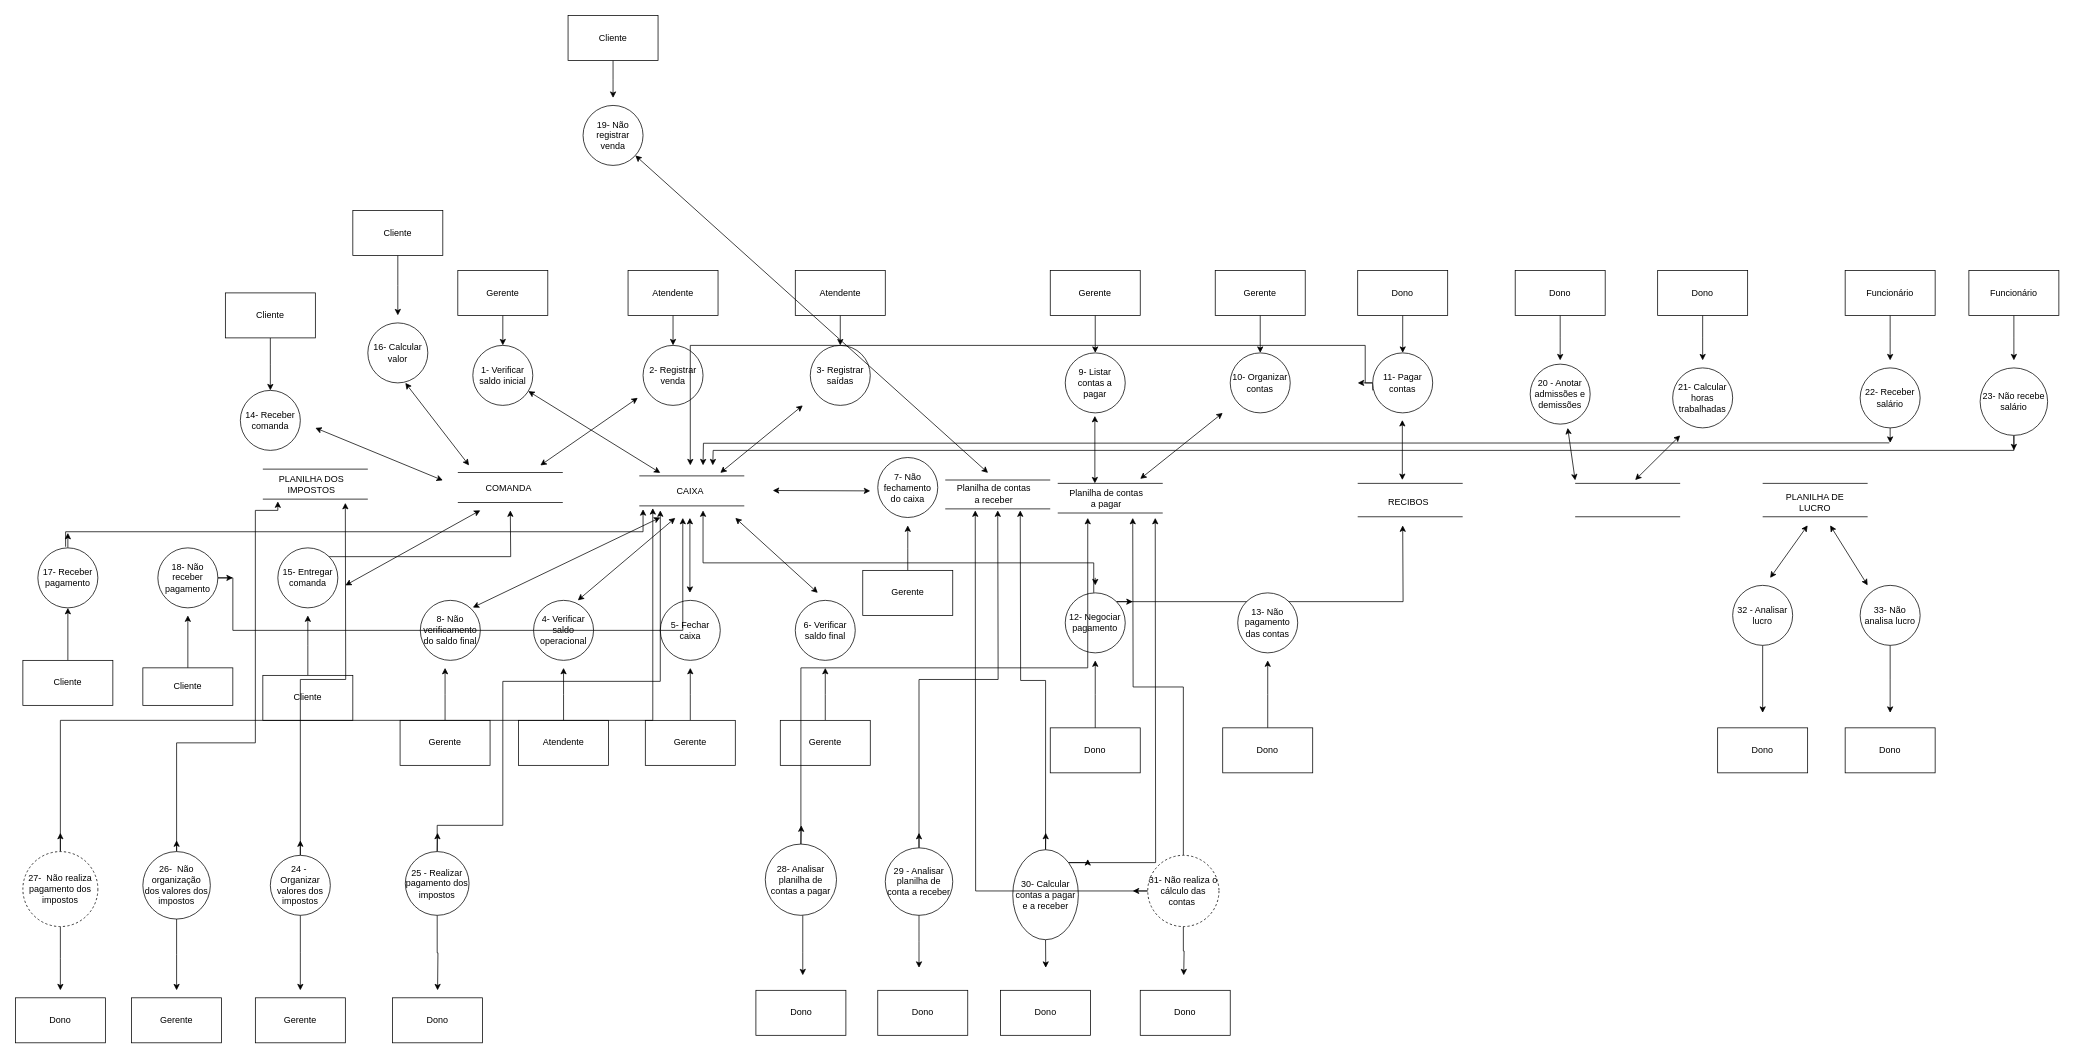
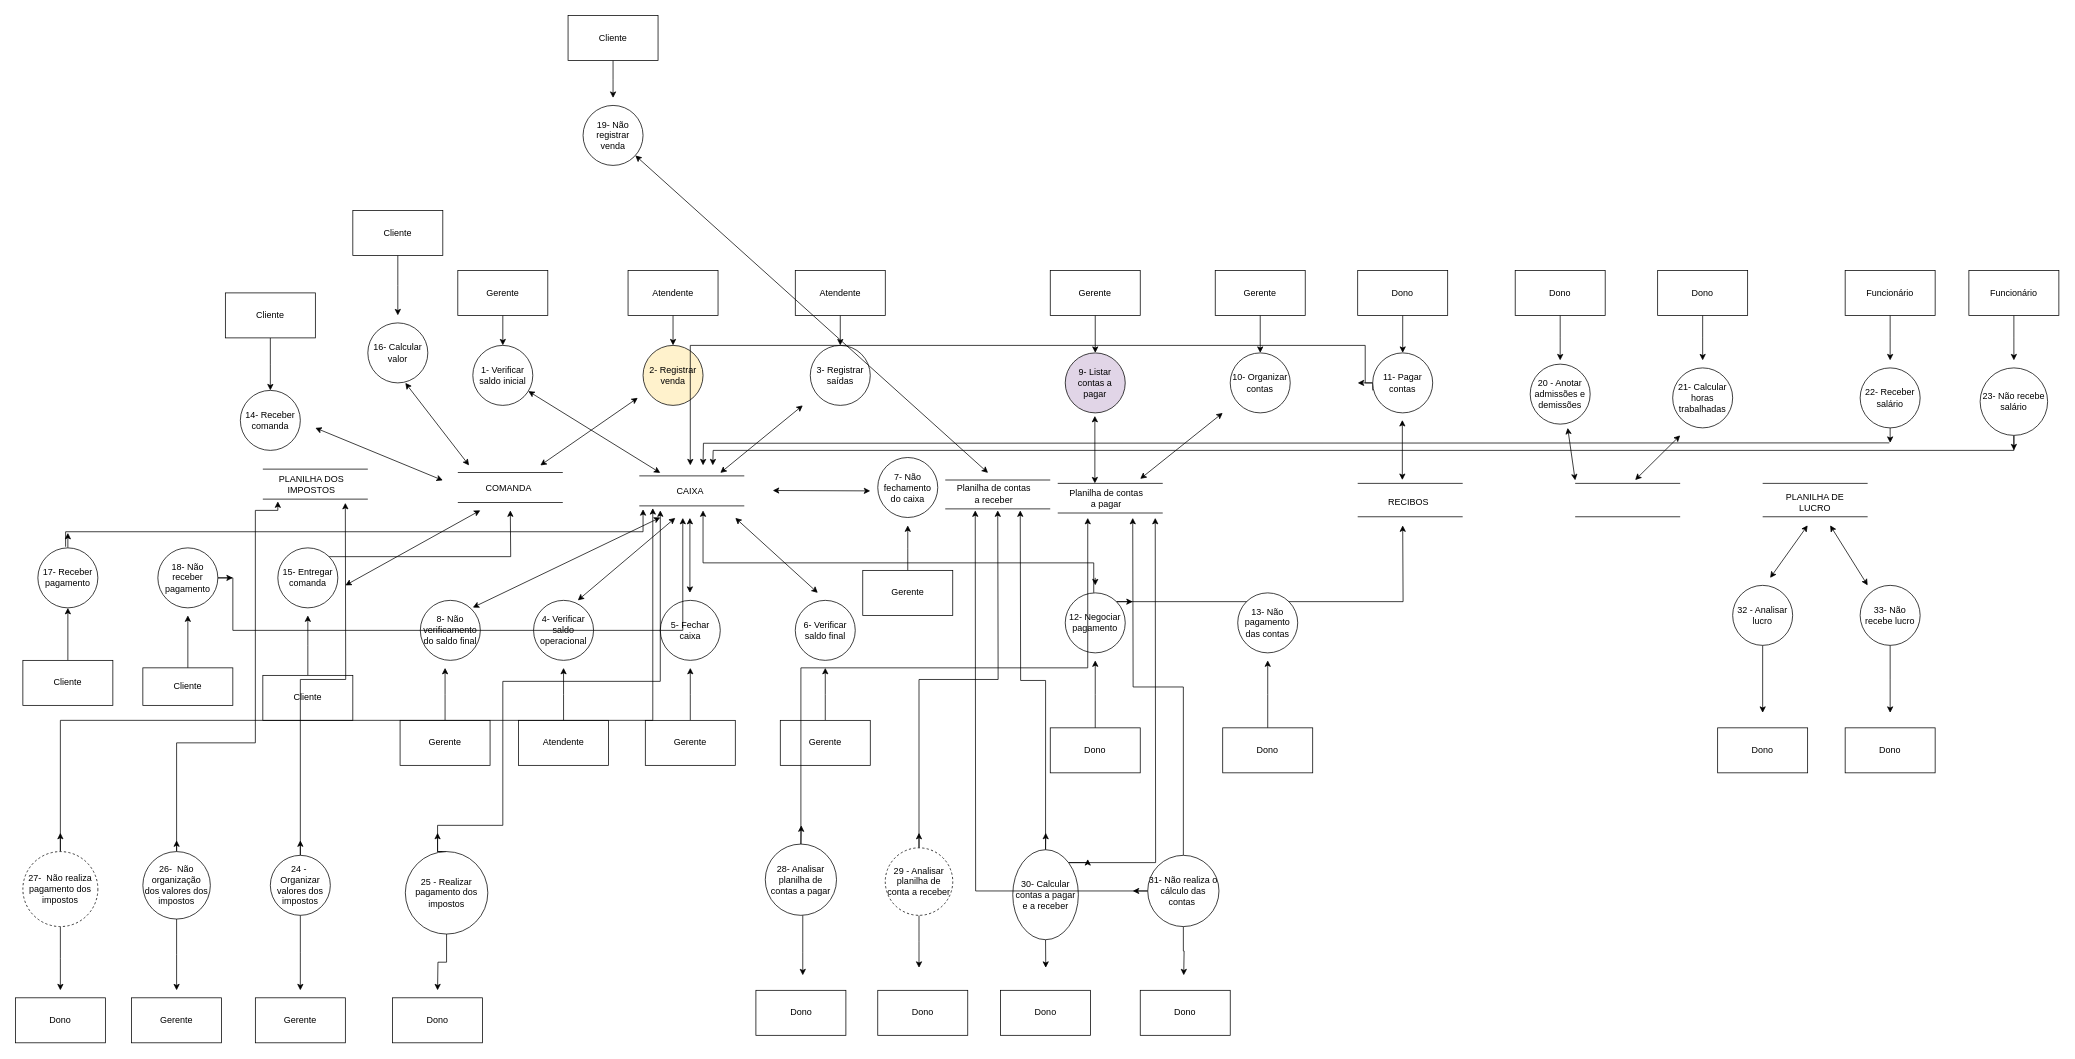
node "2- Registrar venda": fillcolor #ffffff -> #fff2cc
node "9- Listar contas a pagar": fillcolor #ffffff -> #e1d5e7
node "33- Não analisa lucro": label "33- Não analisa lucro" -> "33- Não recebe lucro"
node "29 - Analisar planilha de conta a receber": style solid -> dashed
node "25 - Realizar pagamento dos impostos": size 64x64 -> 83x83
node "31- Não realiza o cálculo das contas": style dashed -> solid
